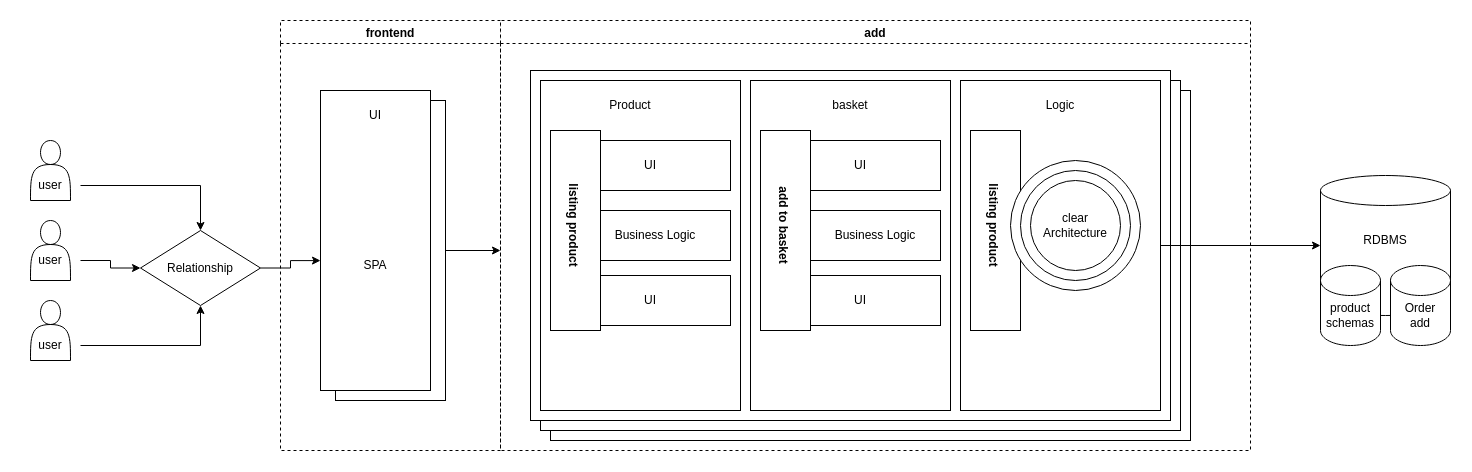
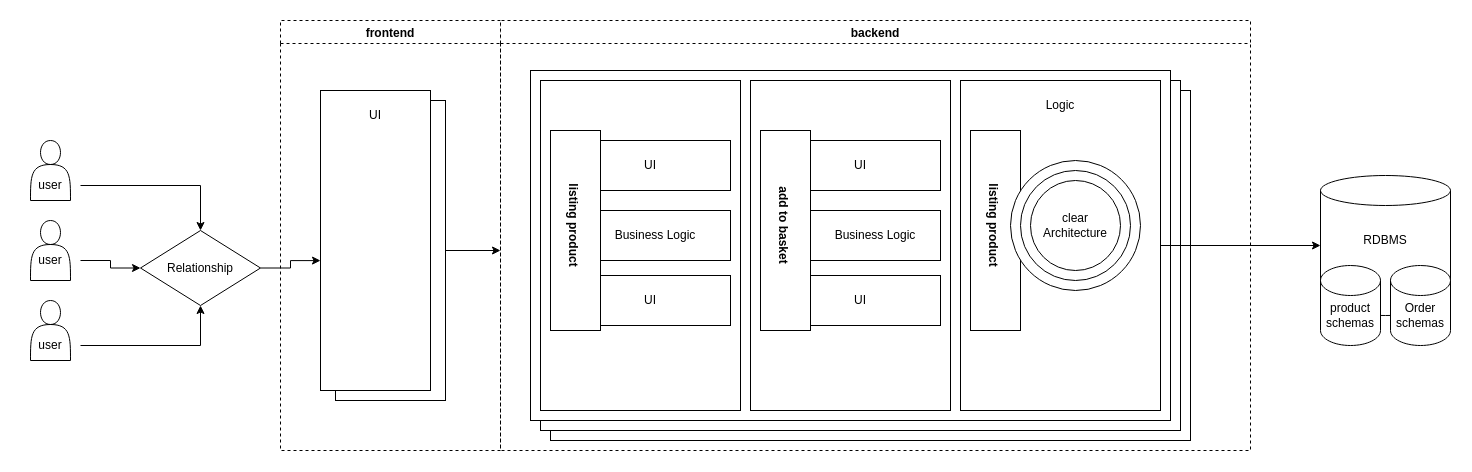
node "add": label "add" -> "backend"
node "Product": removed
node "basket": removed
node "SPA": removed
node "Order add": label "Order add" -> "Order schemas"
